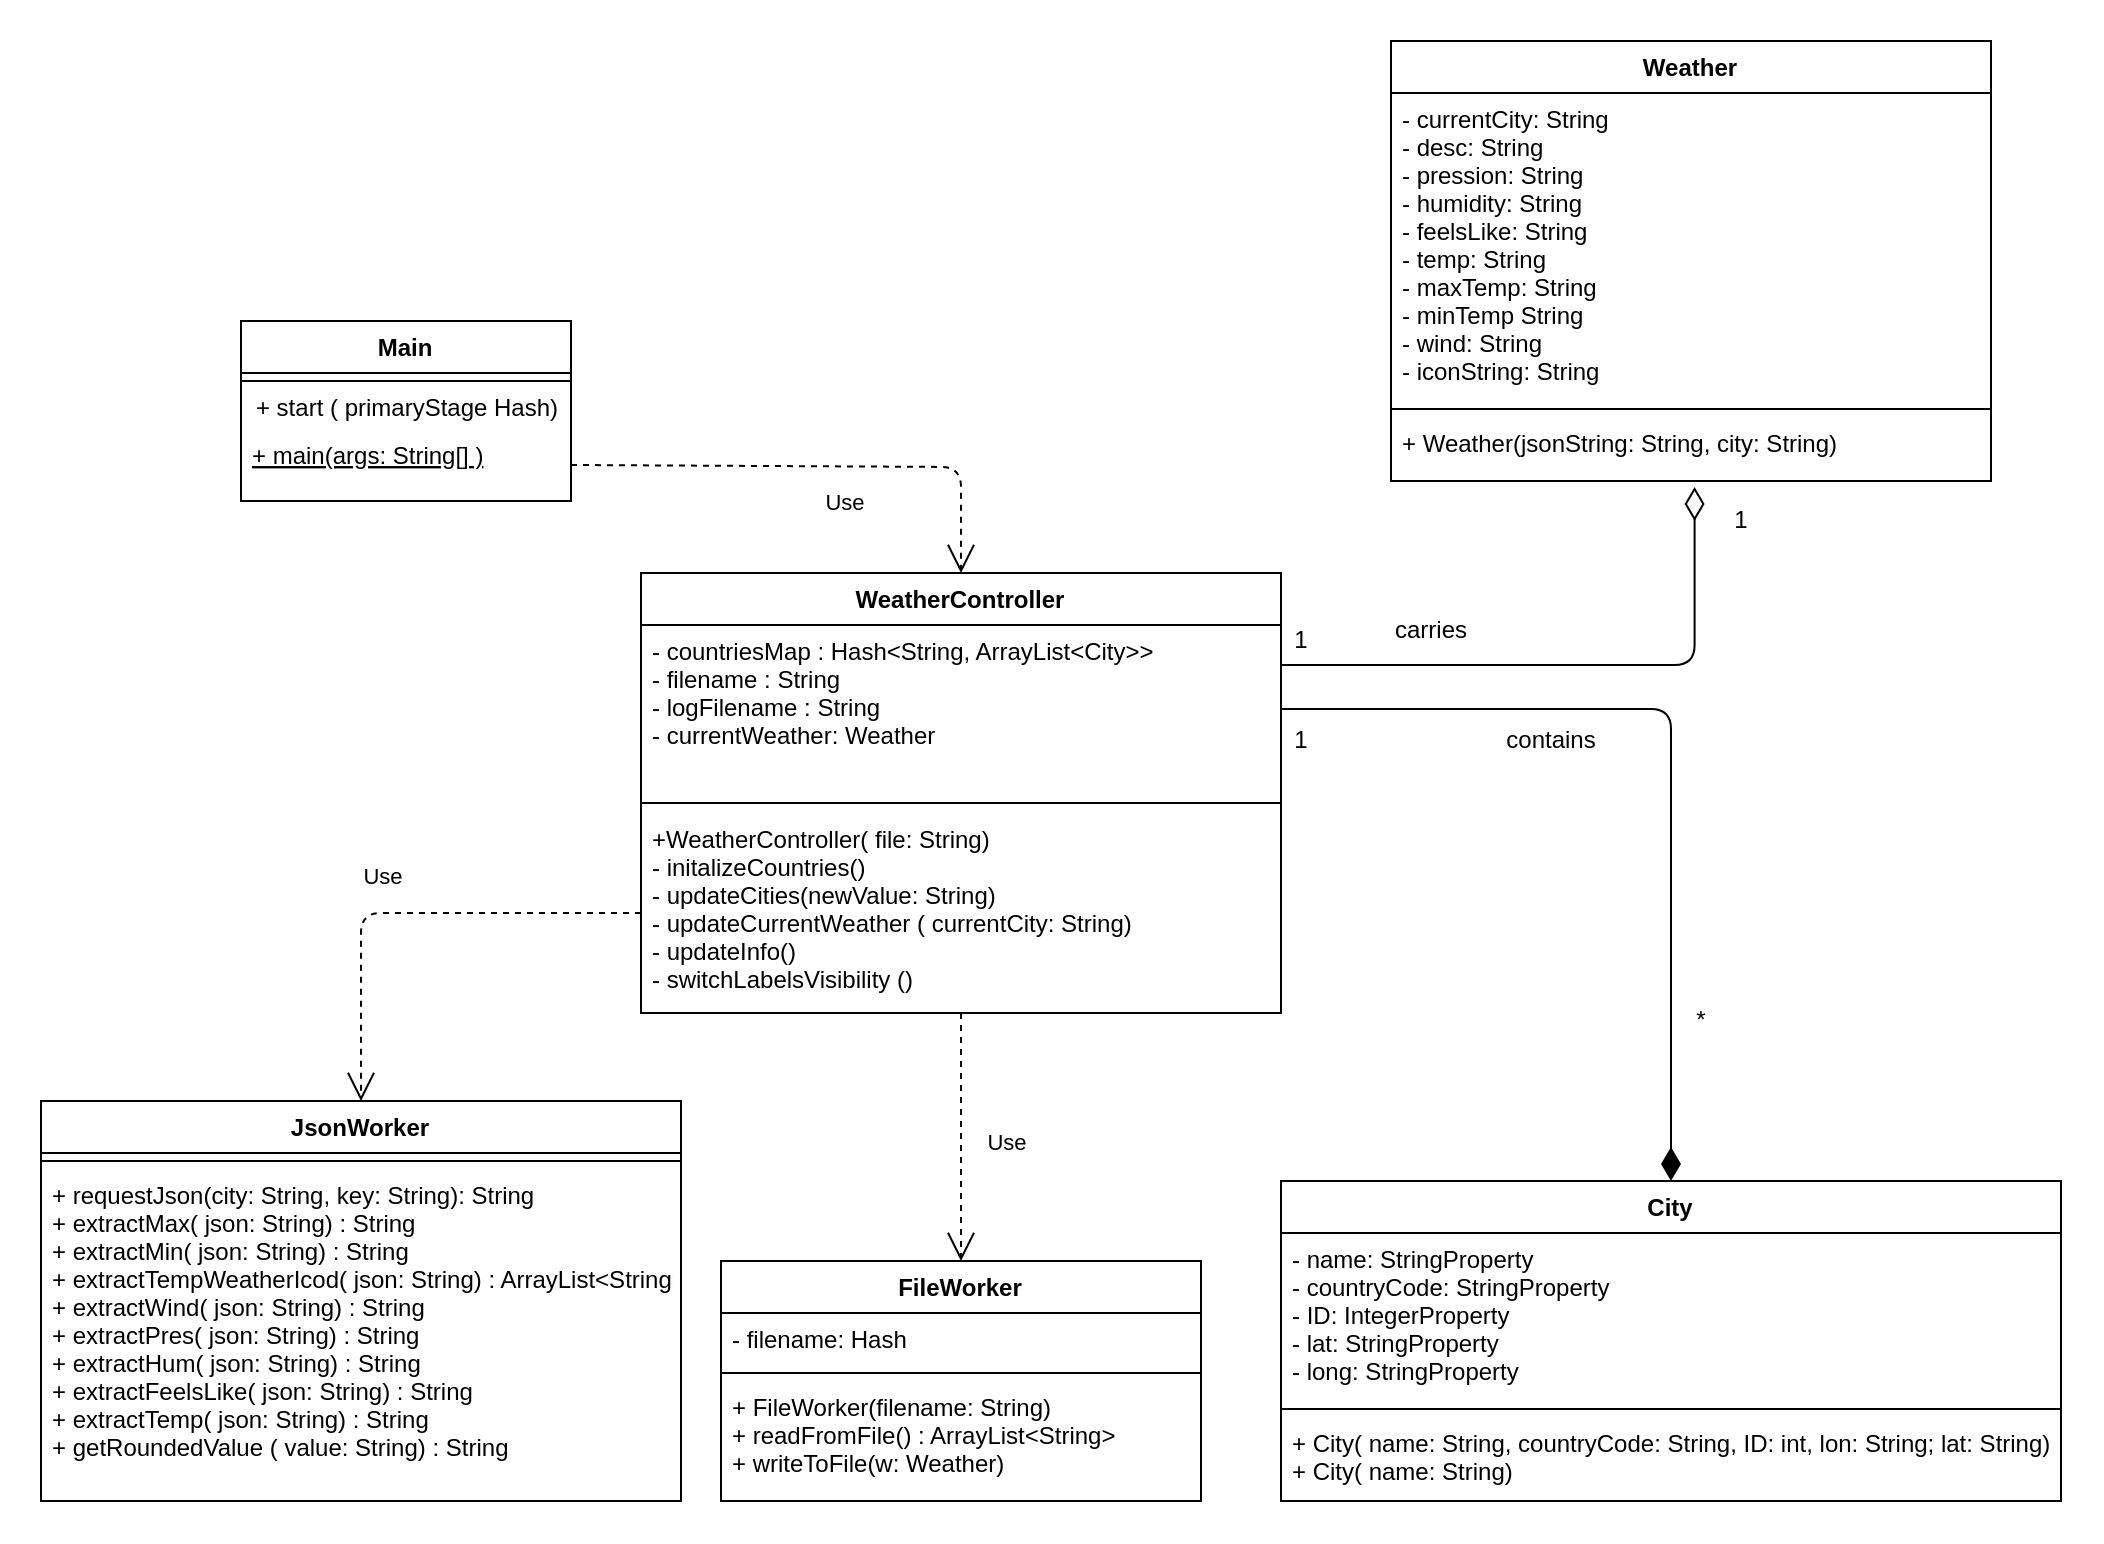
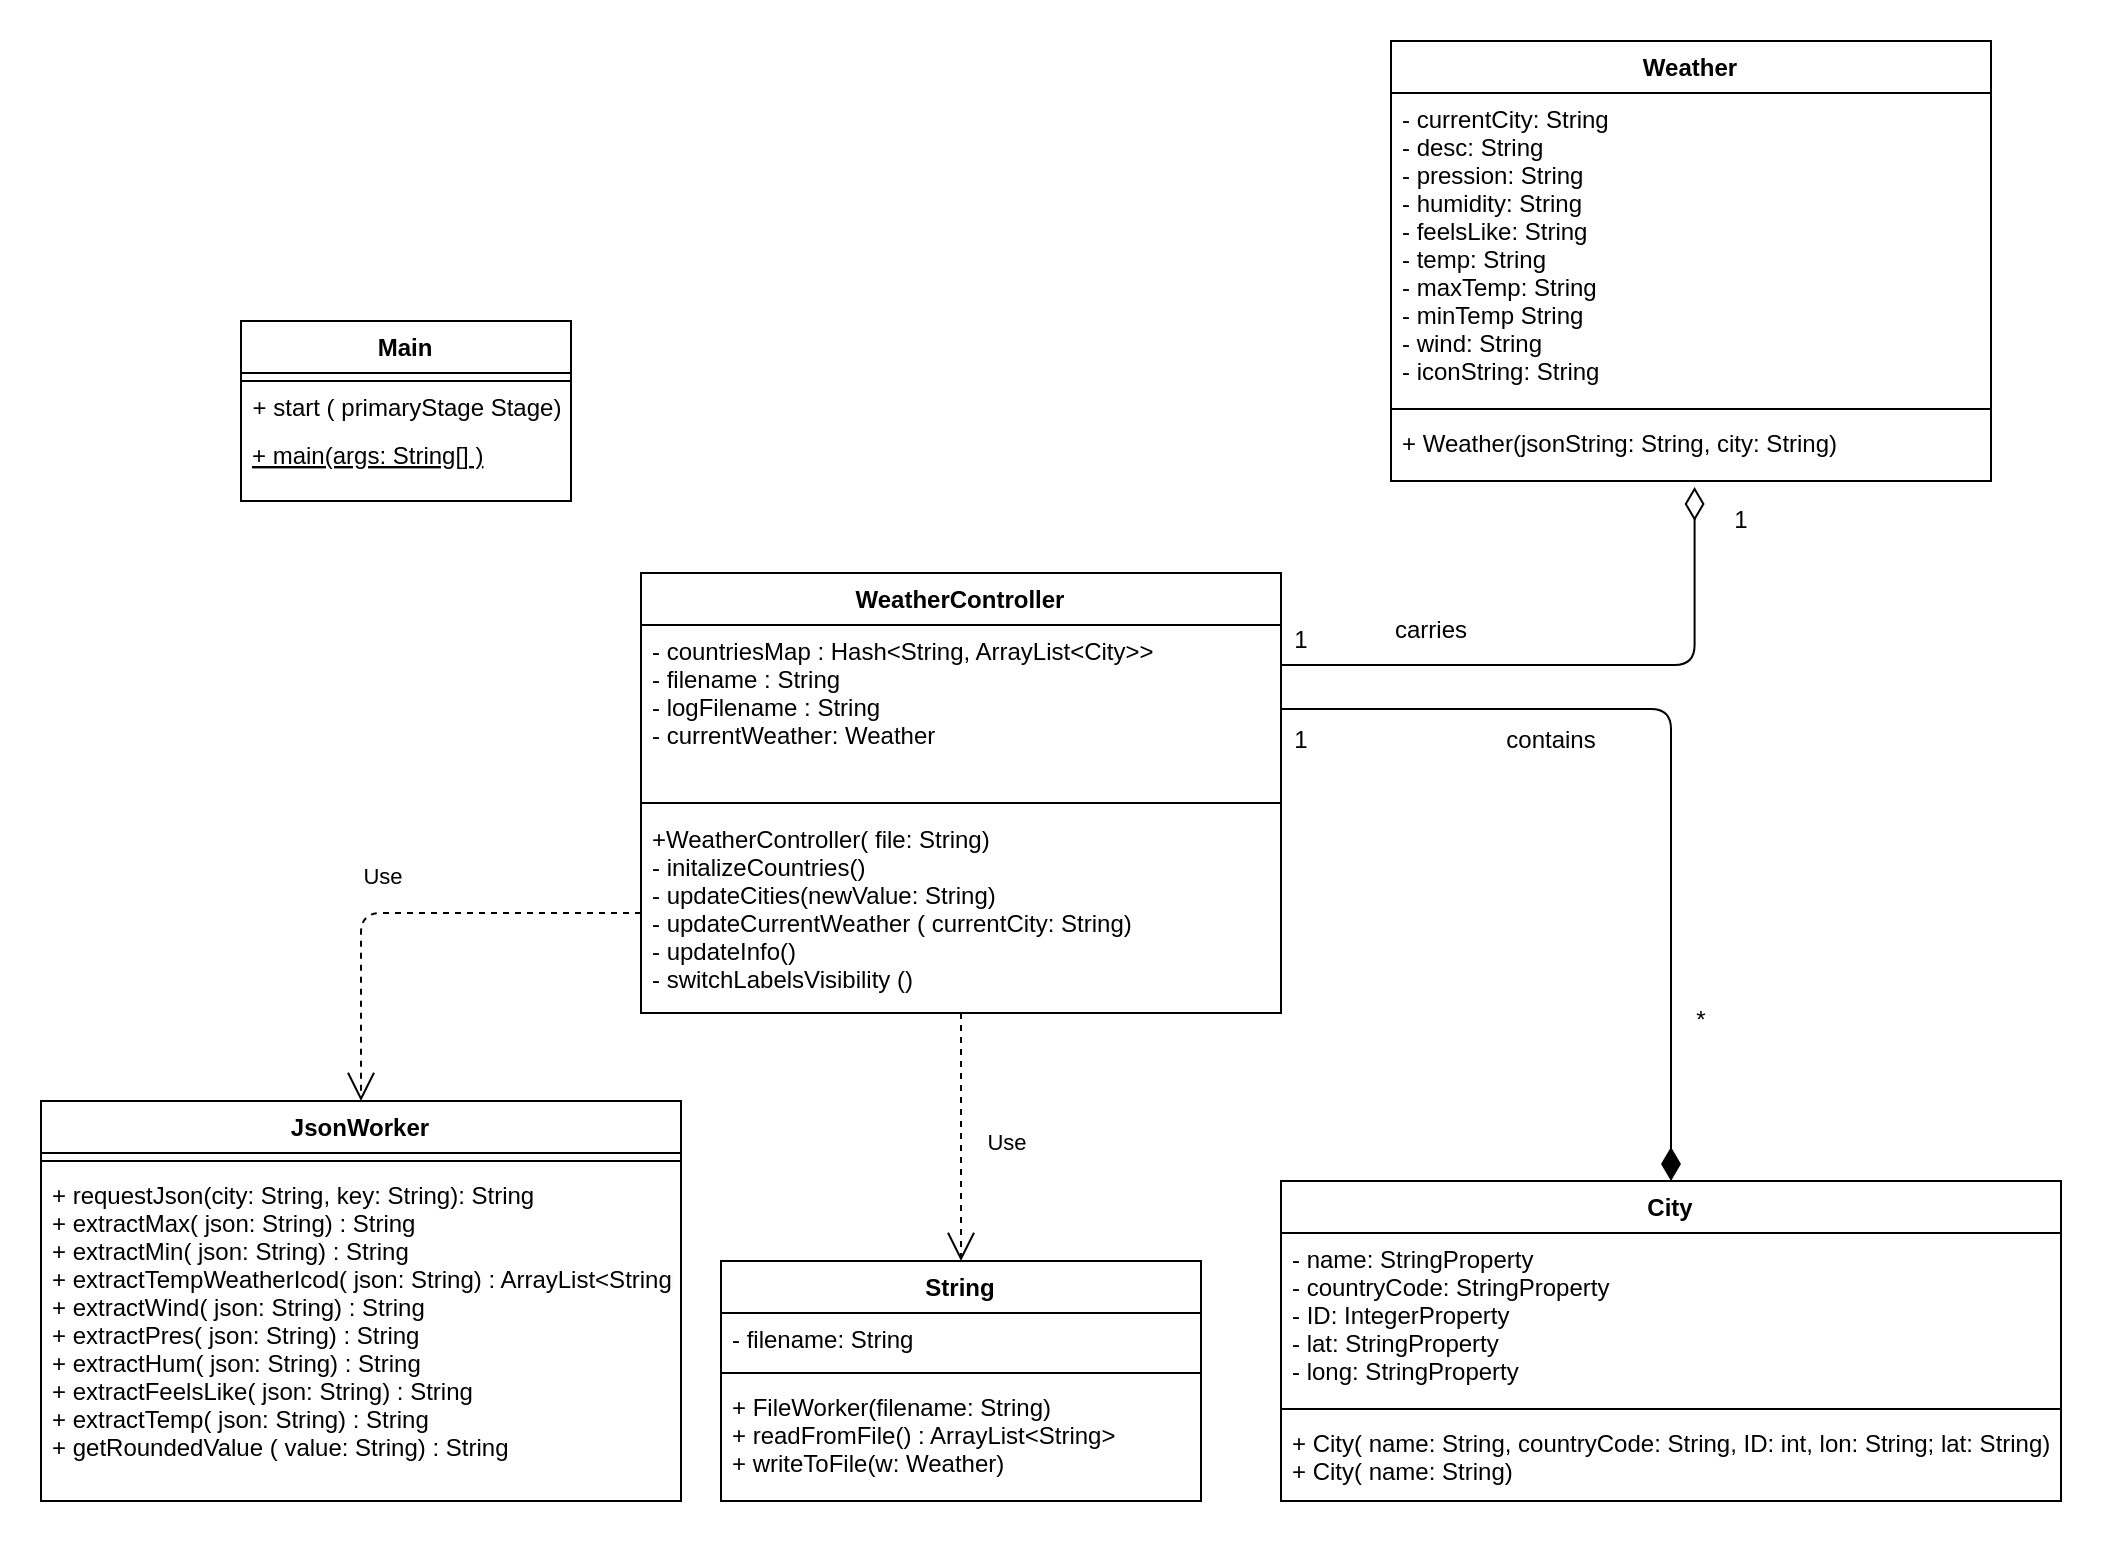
node "+ start ( primaryStage Hash)": label "+ start ( primaryStage Hash)" -> "+ start ( primaryStage Stage)"
edge "+ main(args: String[] )" -> "WeatherController": removed, label "Use"
node "FileWorker": label "FileWorker" -> "String"
node "- filename: Hash": label "- filename: Hash" -> "- filename: String"
